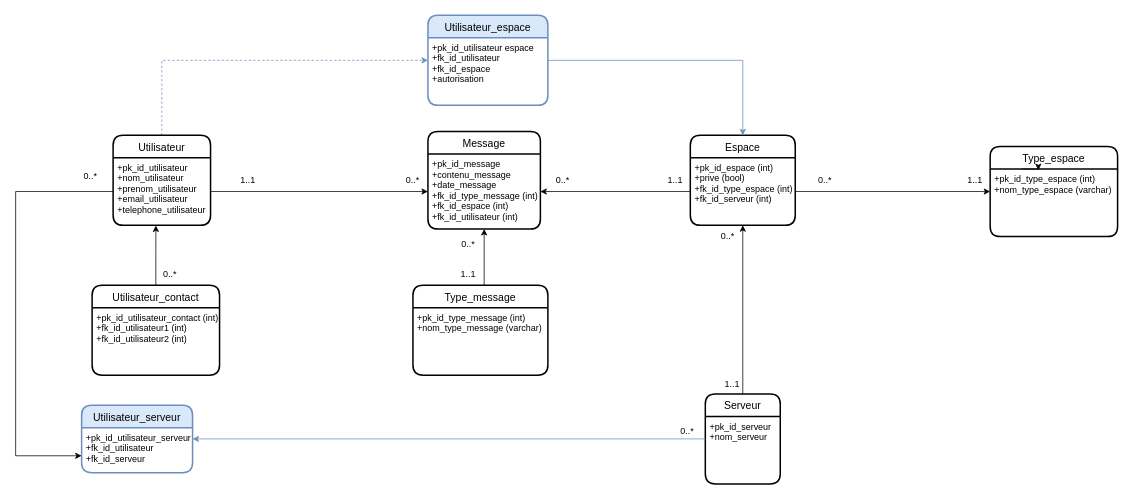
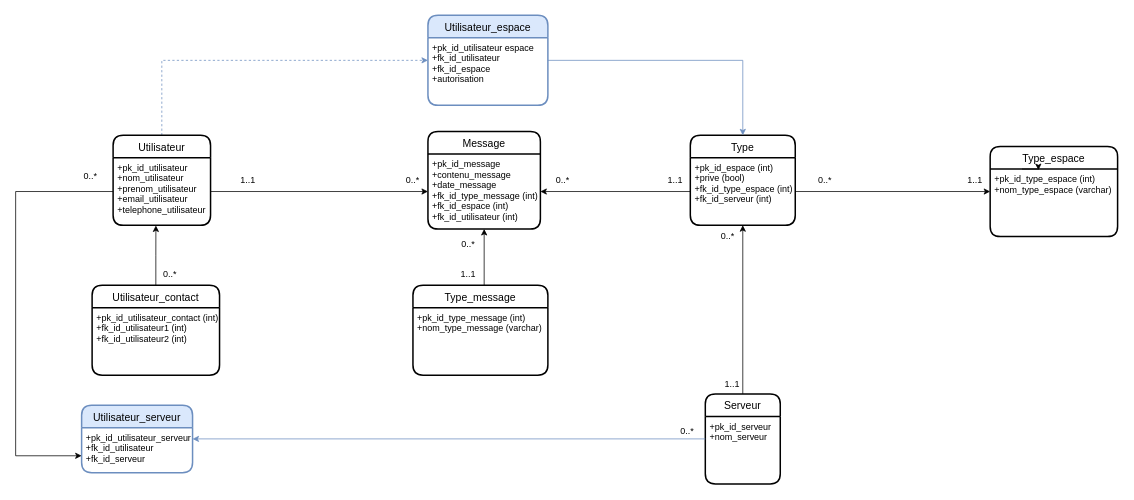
node "Espace": label "Espace" -> "Type"
